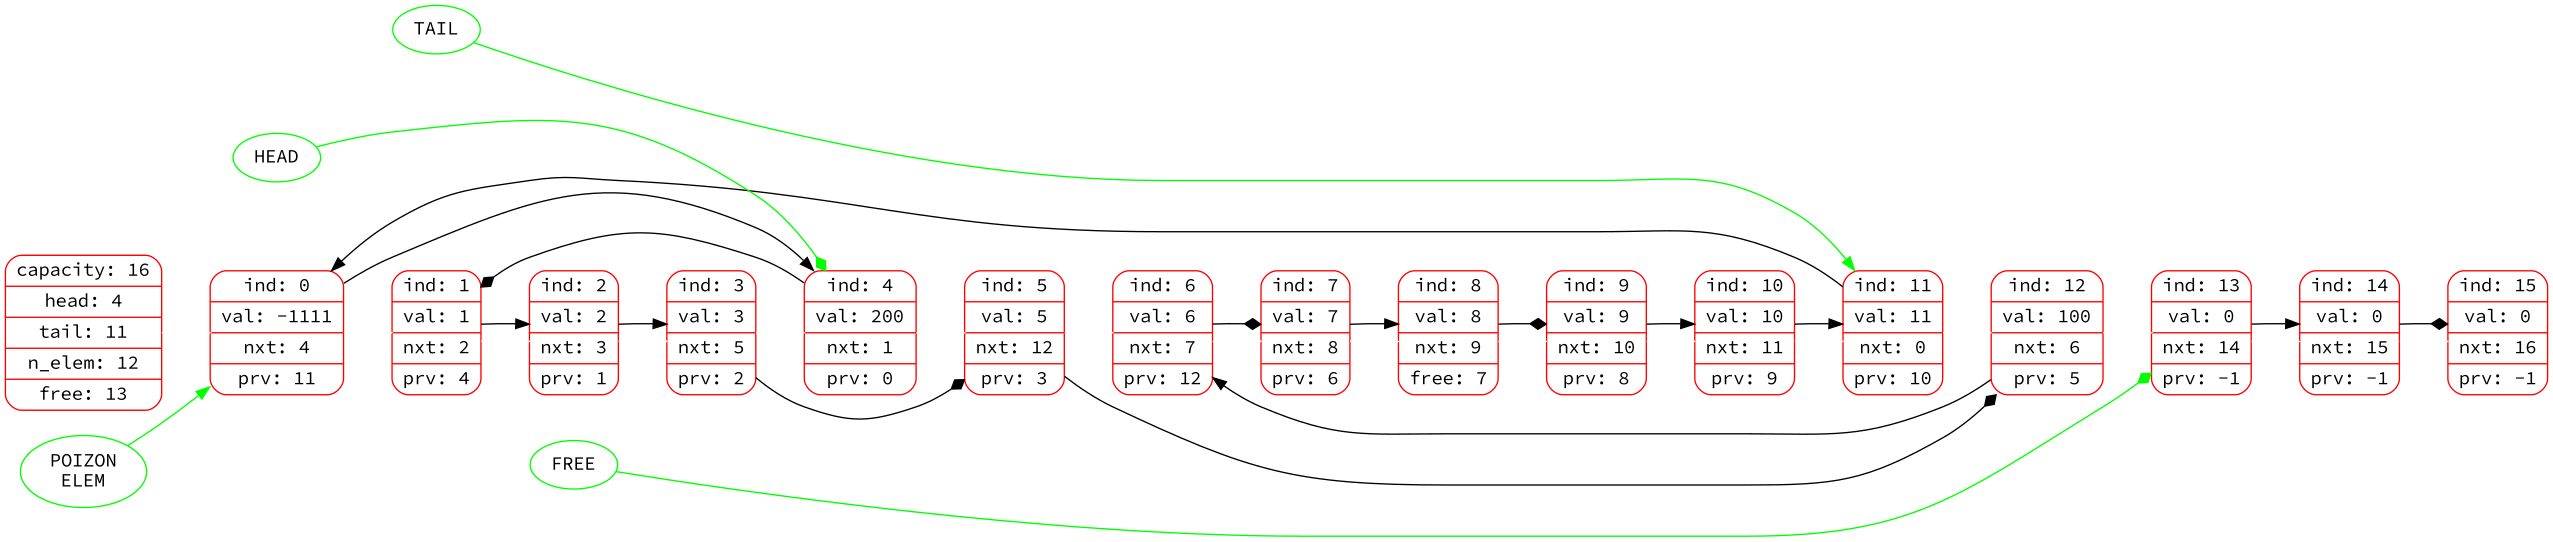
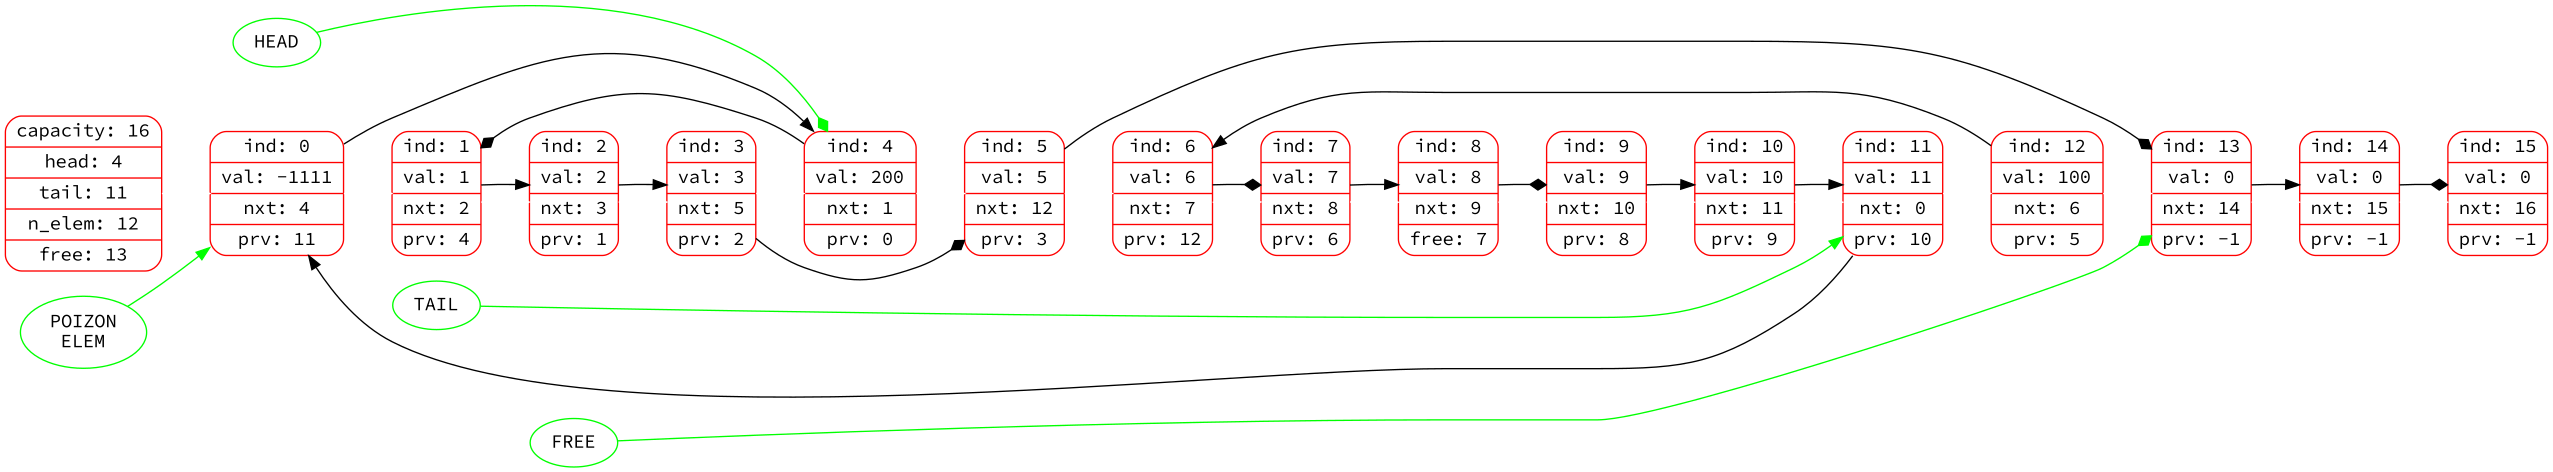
edge "ind: 5" -> "ind: 12": now "ind: 5" -> "ind: 13"
